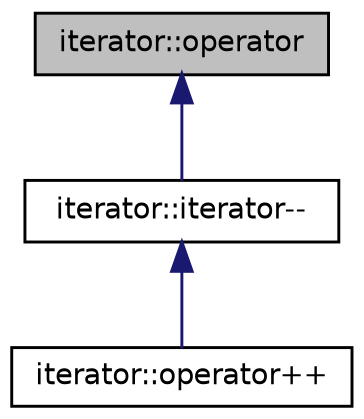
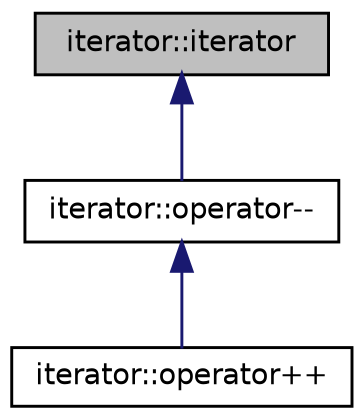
node "iterator::operator": label "iterator::operator" -> "iterator::iterator"
node "iterator::iterator--": label "iterator::iterator--" -> "iterator::operator--"
